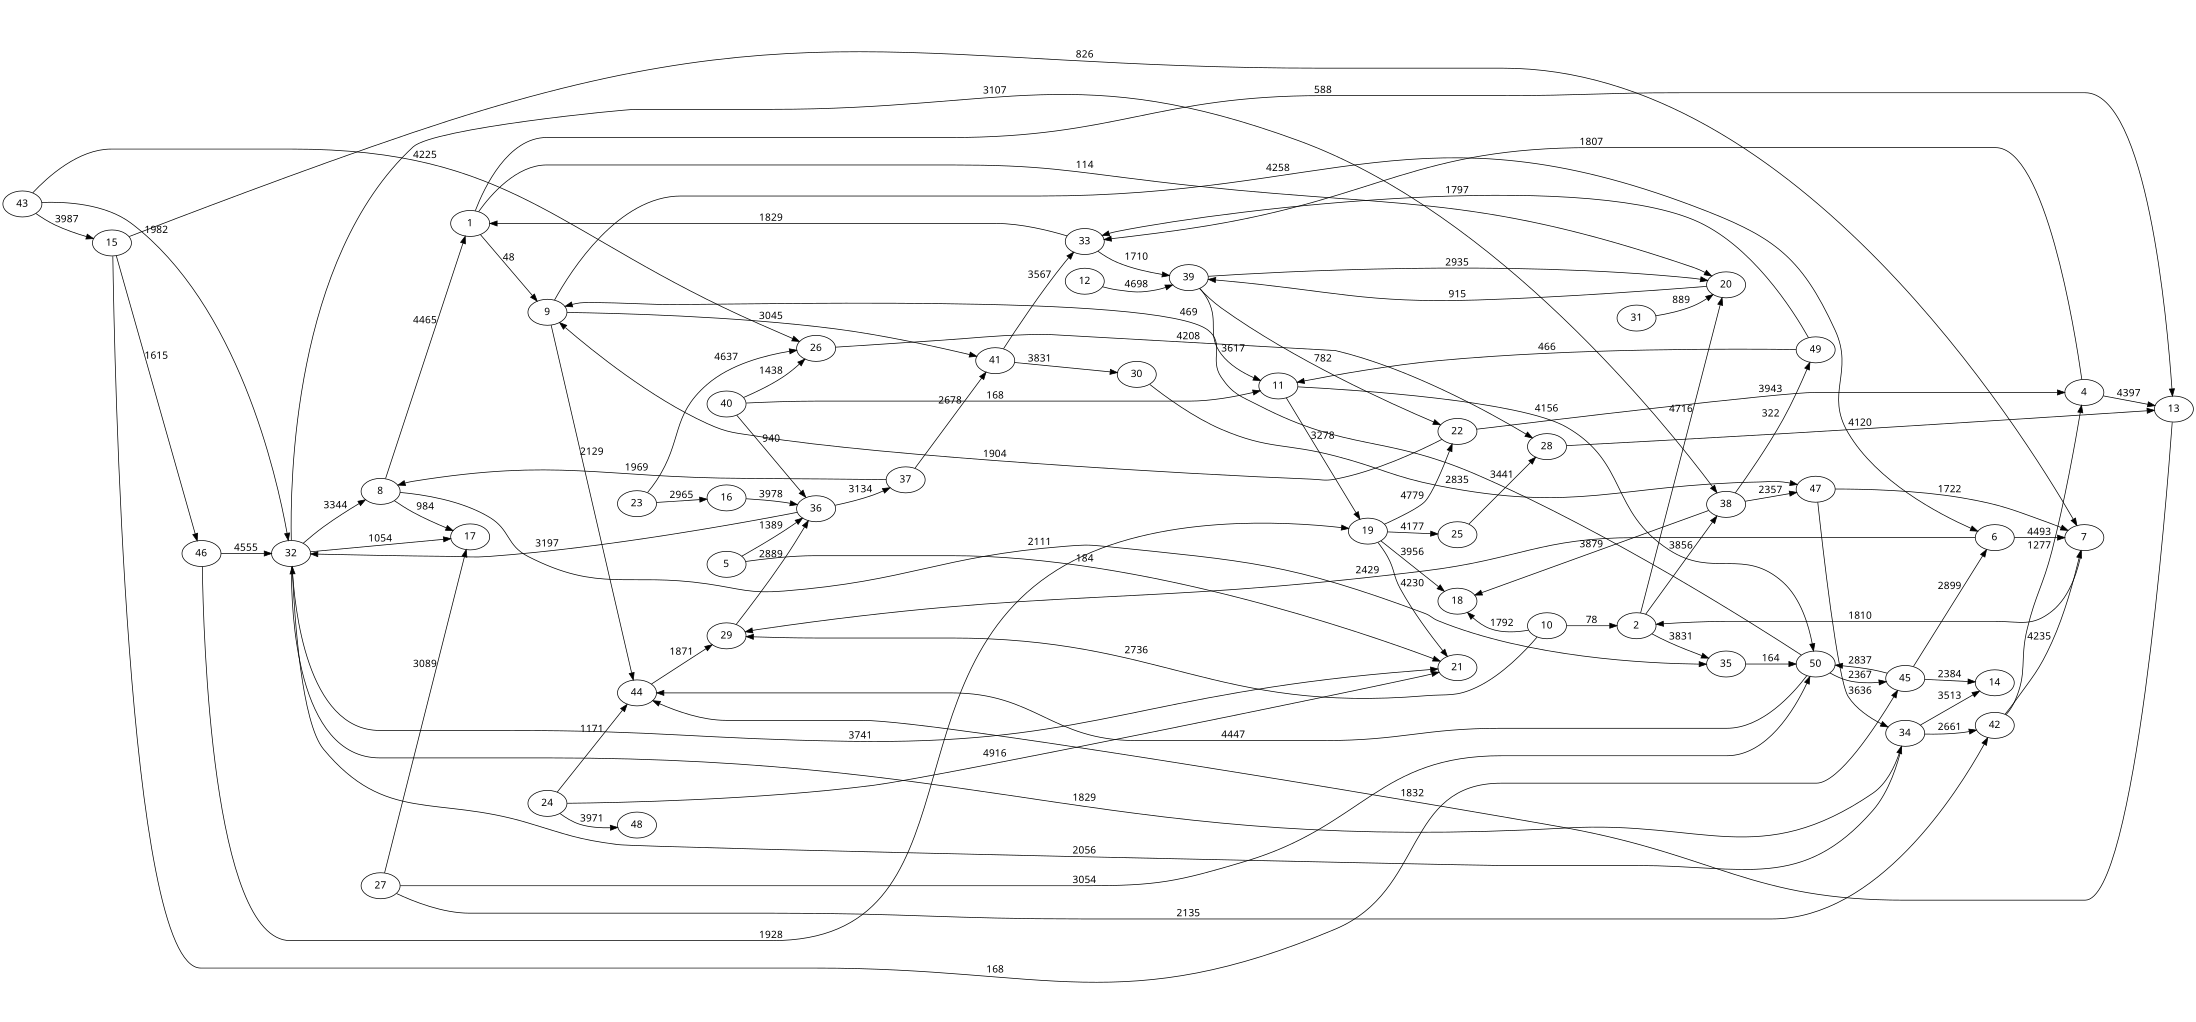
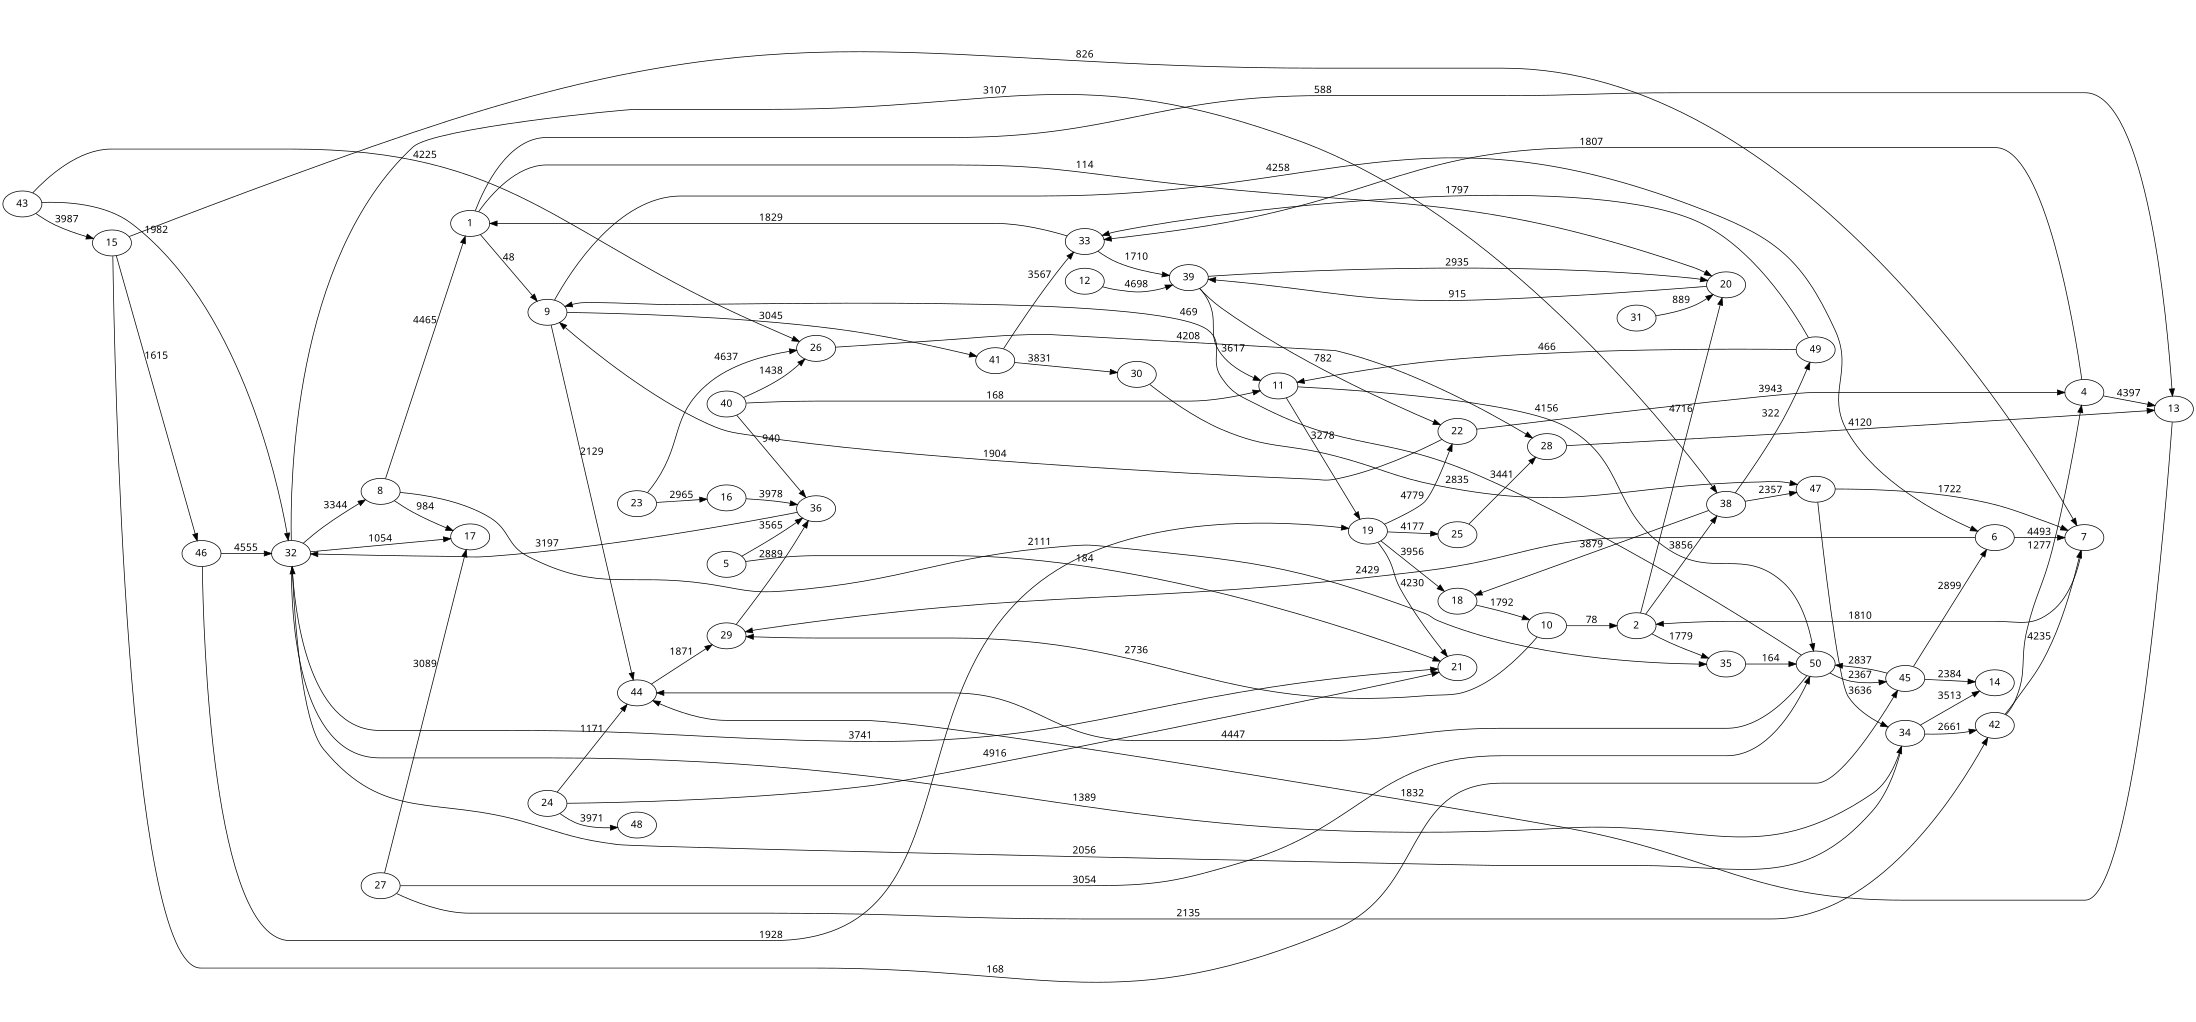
node "37": removed
edge "5" -> "36": label "1389" -> "3565"
edge "10" -> "18": reversed
edge "2" -> "35": label "3831" -> "1779"
edge "32" -> "34": label "1829" -> "1389"
